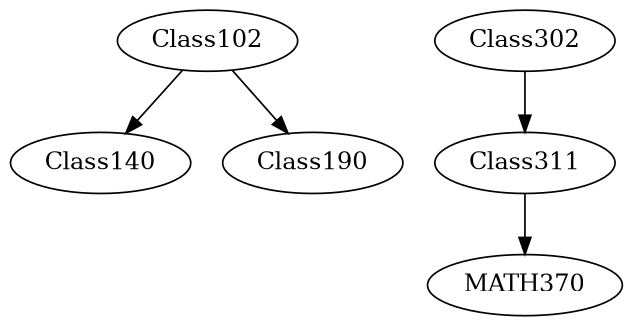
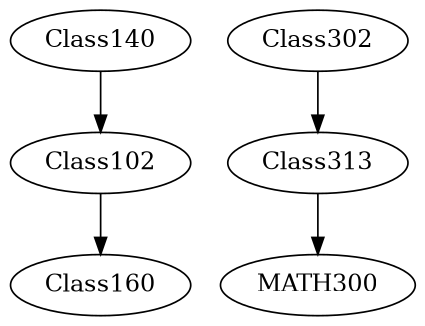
edge "Class102" -> "Class140": reversed
node "Class190": label "Class190" -> "Class160"
node "Class311": label "Class311" -> "Class313"
node "MATH370": label "MATH370" -> "MATH300"
